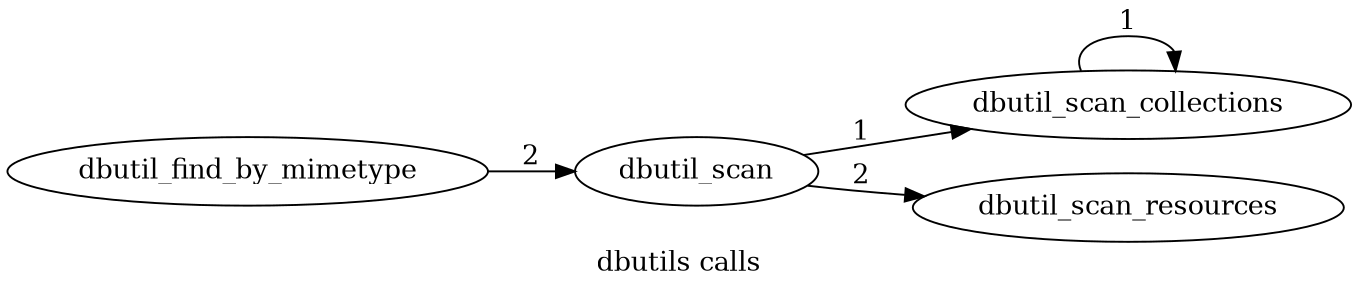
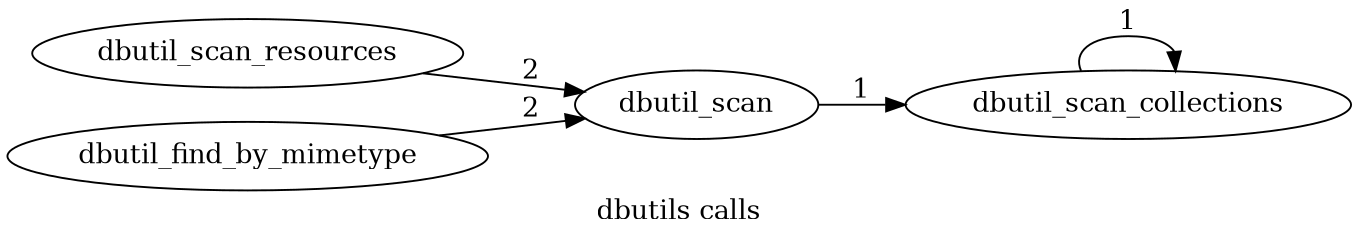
edge "dbutil_scan" -> "dbutil_scan_resources": reversed
